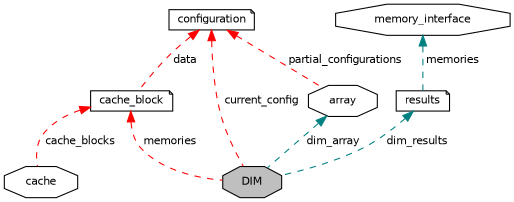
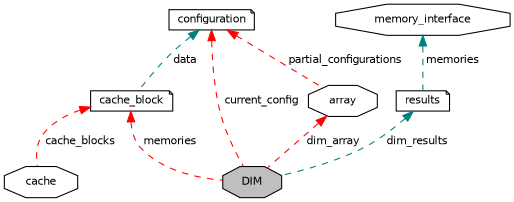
edge "cache_block" -> "configuration": color red -> teal
edge "DIM" -> "array": color teal -> red
